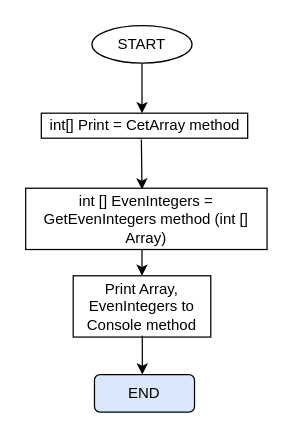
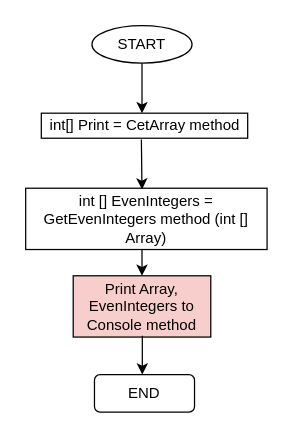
node "Print Array, EvenIntegers to Console method": fillcolor #ffffff -> #f8cecc
node "END": fillcolor #dae8fc -> #ffffff
